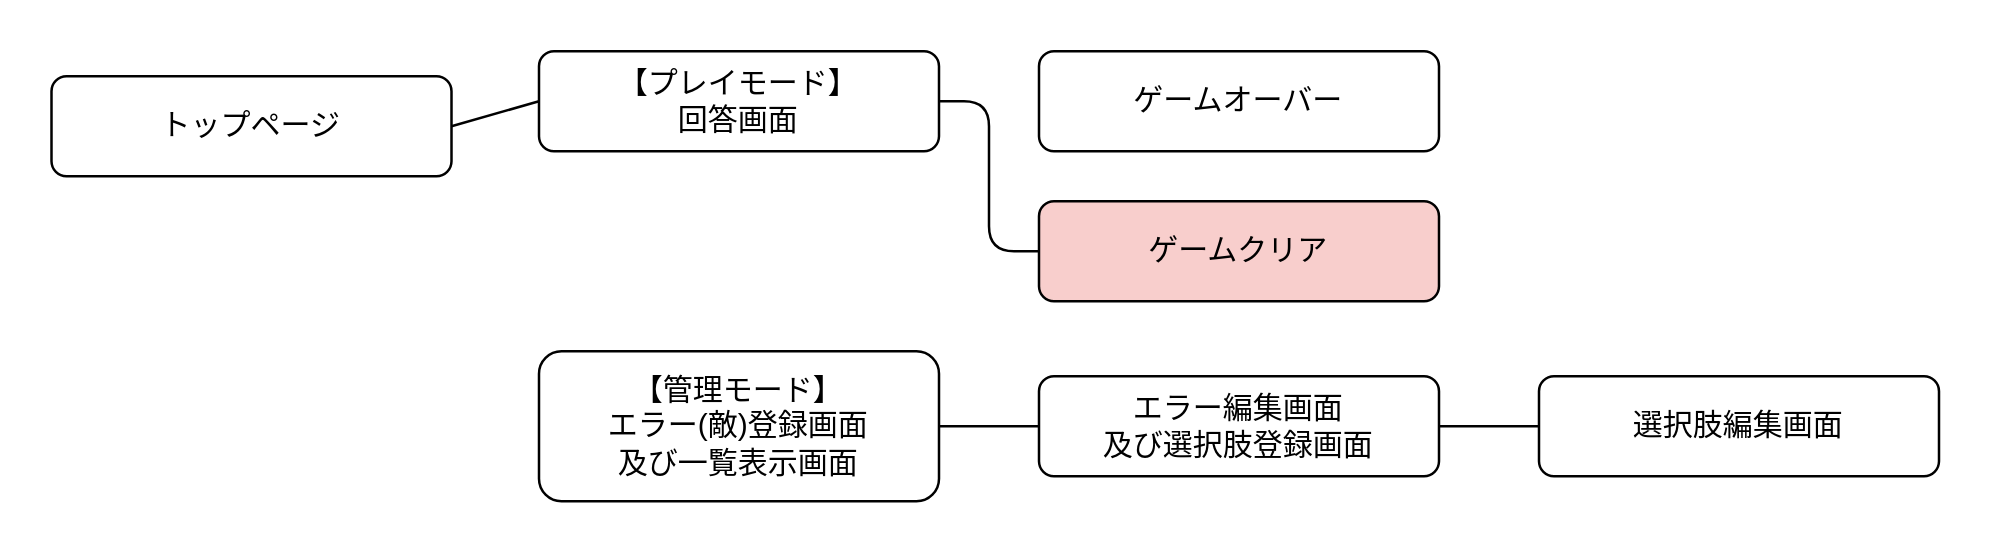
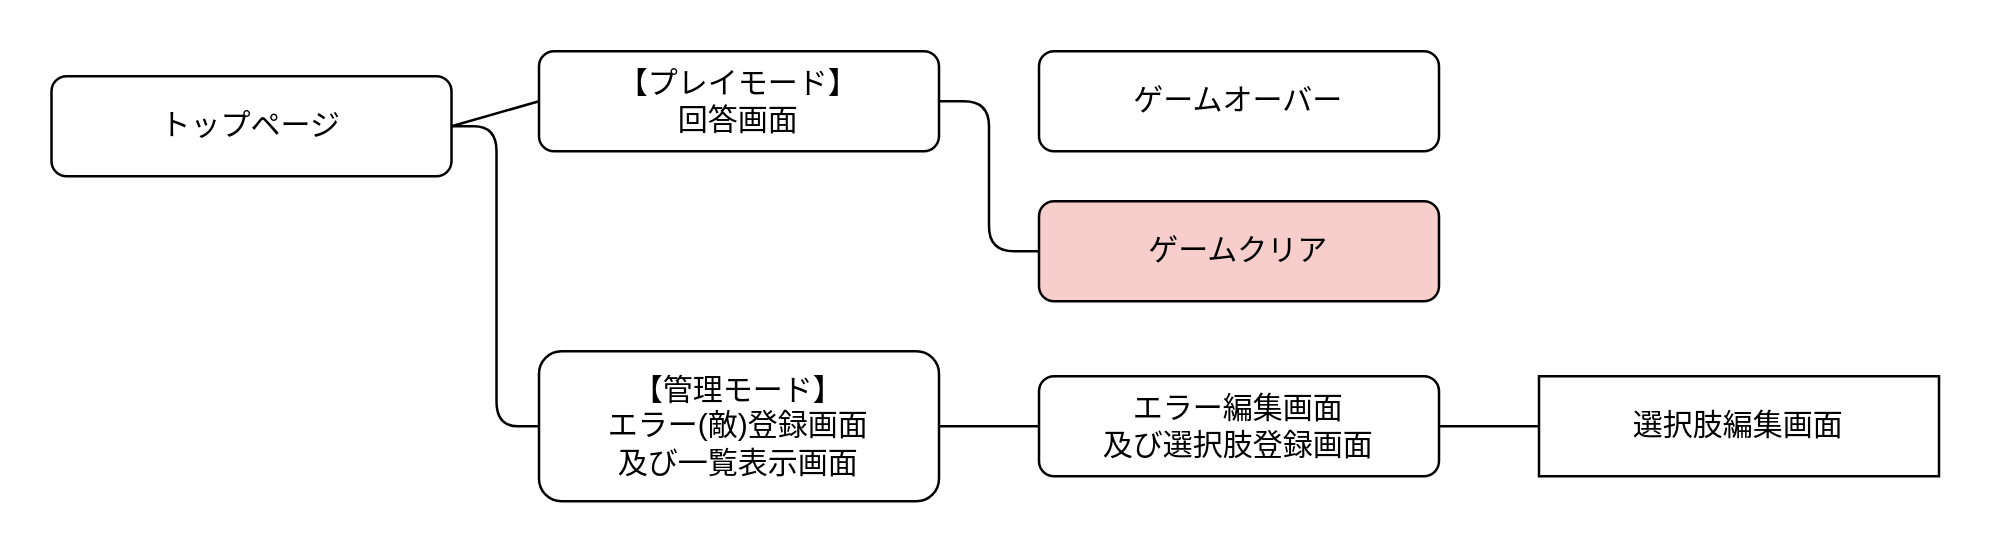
edge "トップページ" -- "【管理モード】 エラー(敵)登録画面 及び一覧表示画面": added
node "選択肢編集画面": shape rounded rectangle -> rectangle
